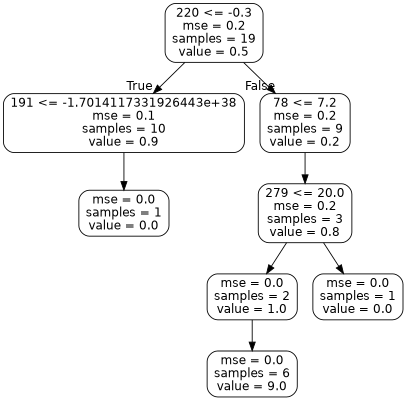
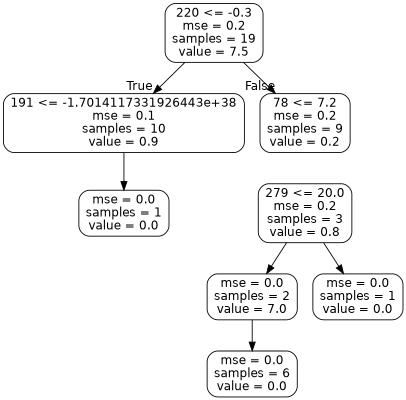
node "220 <= -0.3 mse = 0.2 samples = 19 value = 0.5": label "220 <= -0.3 mse = 0.2 samples = 19 value = 0.5" -> "220 <= -0.3 mse = 0.2 samples = 19 value = 7.5"
edge "78 <= 7.2 mse = 0.2 samples = 9 value = 0.2" -> "279 <= 20.0 mse = 0.2 samples = 3 value = 0.8": removed
node "mse = 0.0 samples = 2 value = 1.0": label "mse = 0.0 samples = 2 value = 1.0" -> "mse = 0.0 samples = 2 value = 7.0"
node "mse = 0.0 samples = 6 value = 9.0": label "mse = 0.0 samples = 6 value = 9.0" -> "mse = 0.0 samples = 6 value = 0.0"
